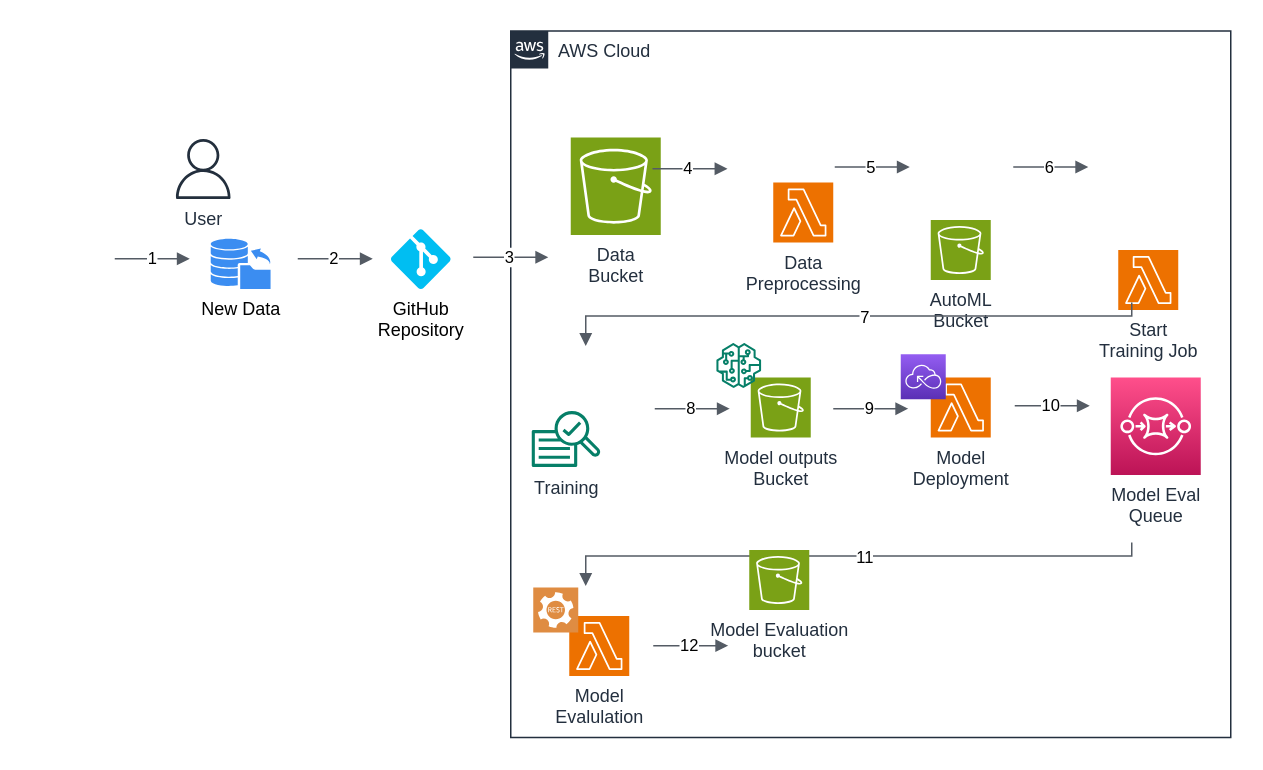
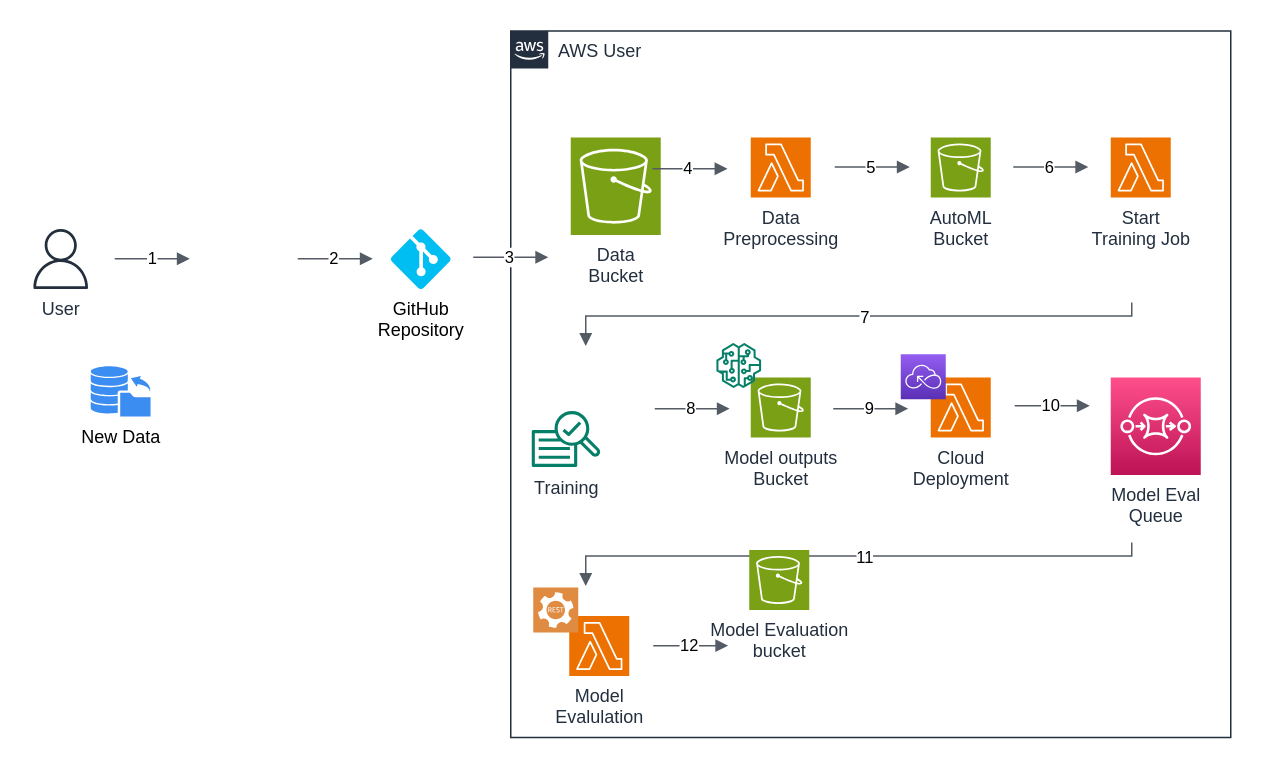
node "AWS Cloud": label "AWS Cloud" -> "AWS User"
node "User": moved (203, 169) -> (61, 259)
node "Data Preprocessing": moved (803, 212) -> (781, 167)
node "AutoML Bucket": moved (961, 250) -> (961, 167)
node "New Data": moved (241, 264) -> (121, 391)
node "Start Training Job": moved (1148, 280) -> (1141, 167)
node "Model Deployment": label "Model Deployment" -> "Cloud Deployment"
